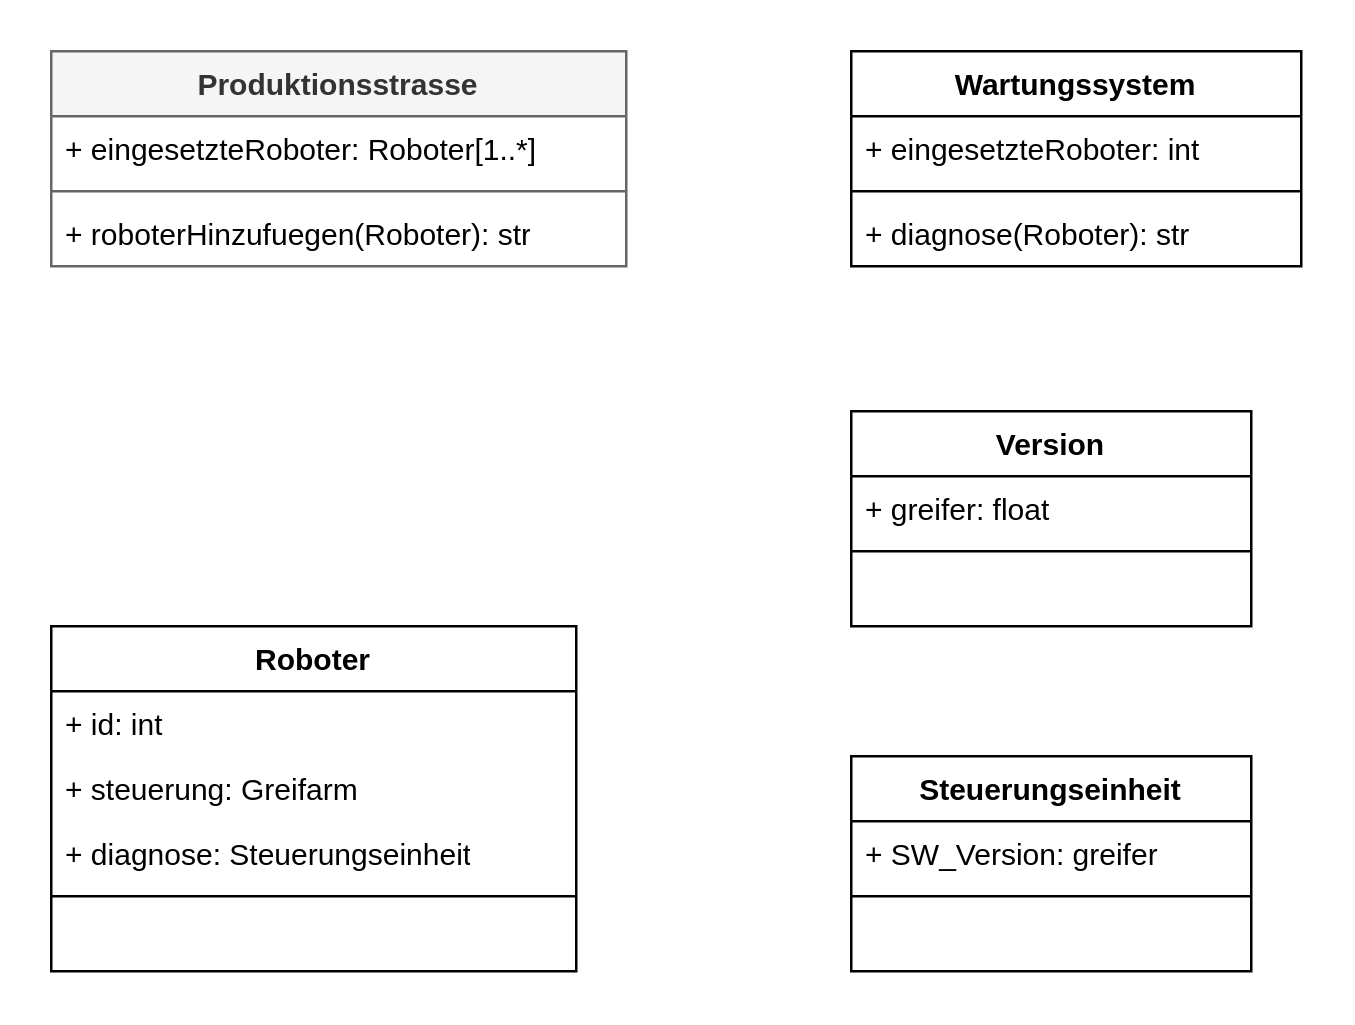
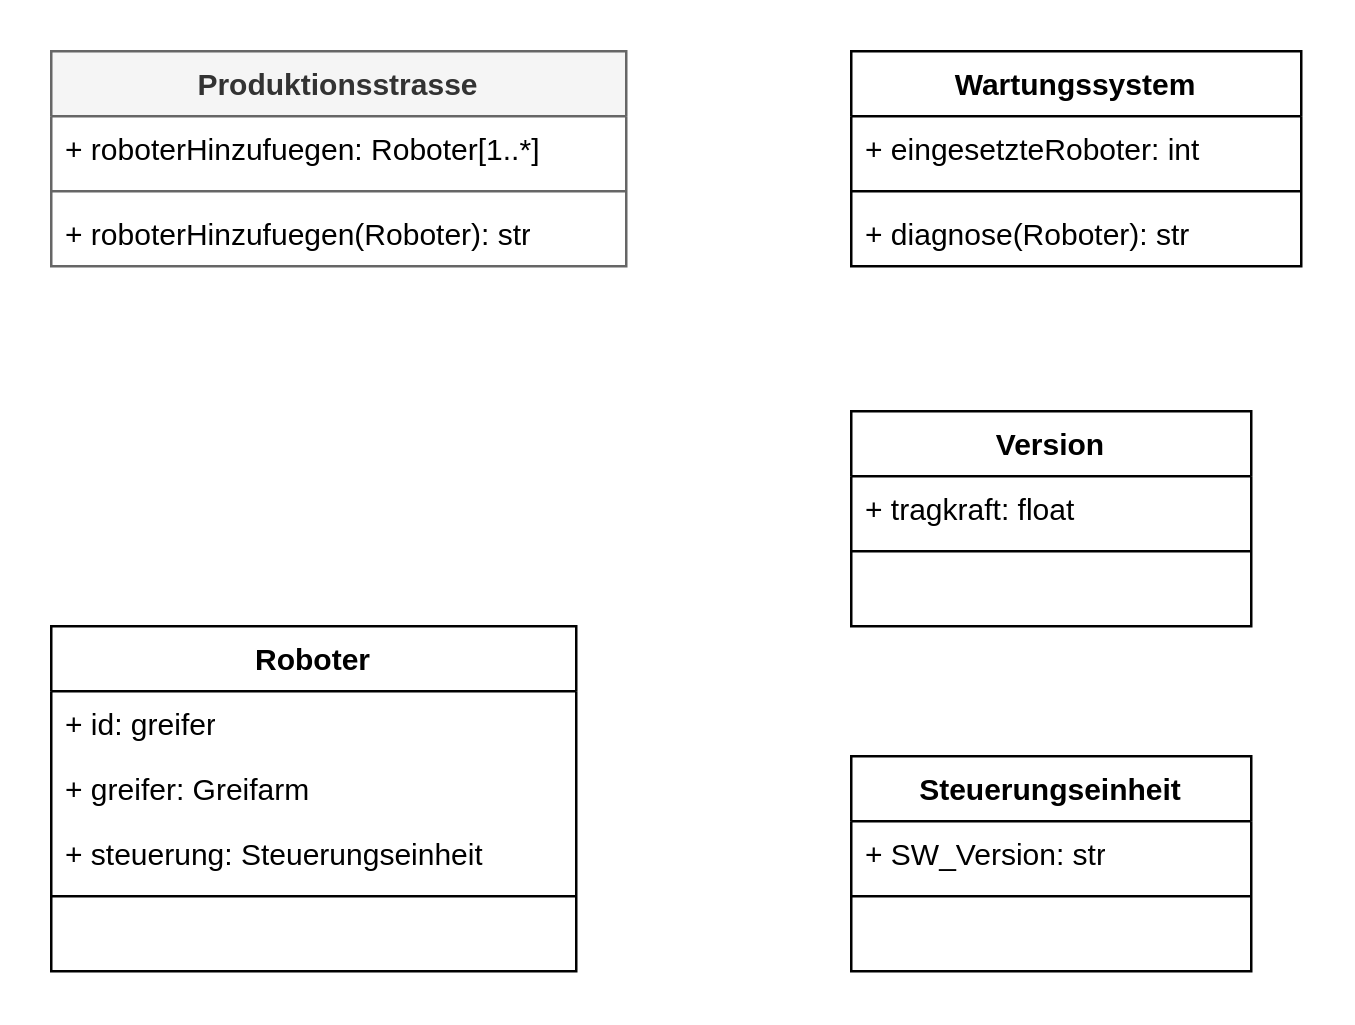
node "+ eingesetzteRoboter: Roboter[1..*]": label "+ eingesetzteRoboter: Roboter[1..*]" -> "+ roboterHinzufuegen: Roboter[1..*]"
node "+ greifer: float": label "+ greifer: float" -> "+ tragkraft: float"
node "+ id: int": label "+ id: int" -> "+ id: greifer"
node "+ steuerung: Greifarm": label "+ steuerung: Greifarm" -> "+ greifer: Greifarm"
node "+ diagnose: Steuerungseinheit": label "+ diagnose: Steuerungseinheit" -> "+ steuerung: Steuerungseinheit"
node "+ SW_Version: greifer": label "+ SW_Version: greifer" -> "+ SW_Version: str"
